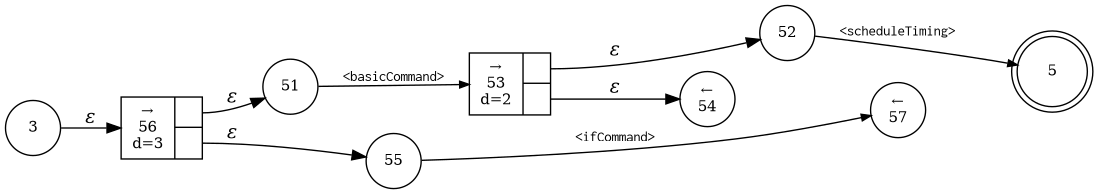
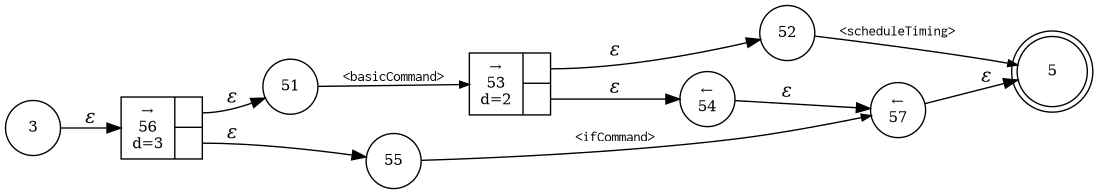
edge "← 57" -> "5": added, label "ε"
edge "← 54" -> "← 57": added, label "ε"
